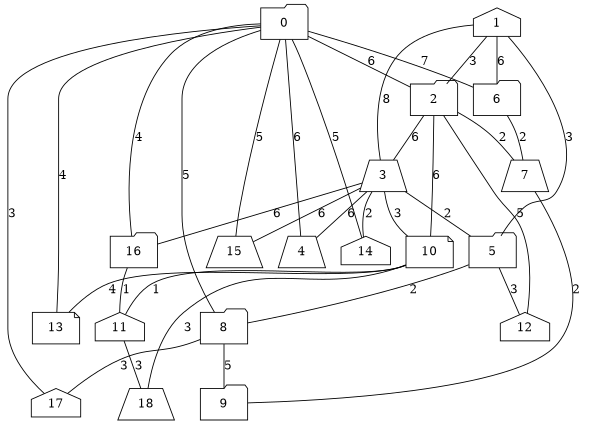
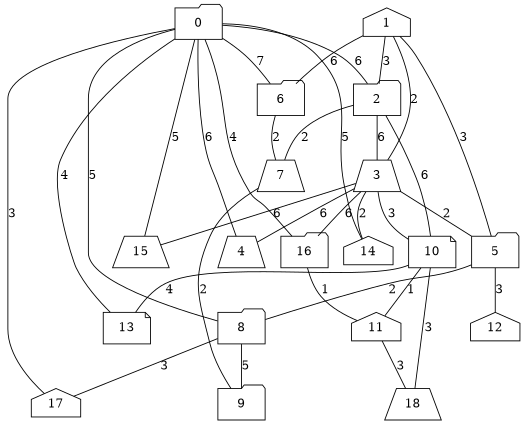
edge "1" -- "3": label "8" -> "2"
edge "2" -- "12": removed, label "5"
